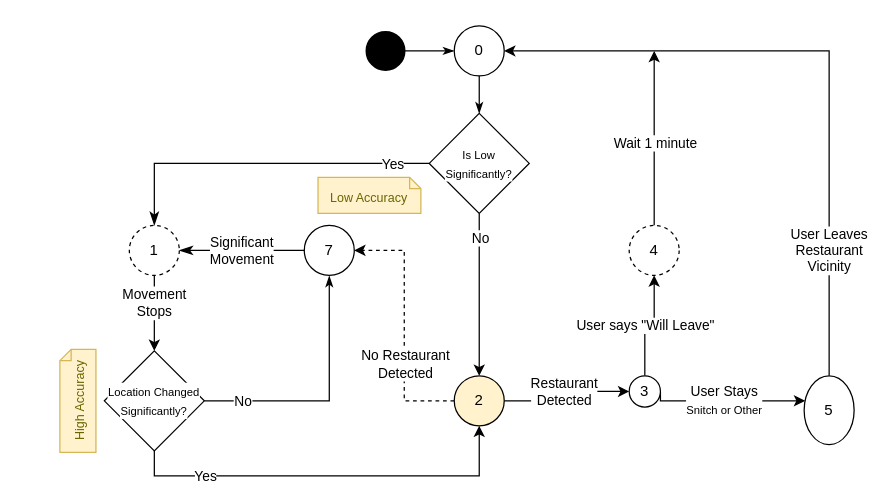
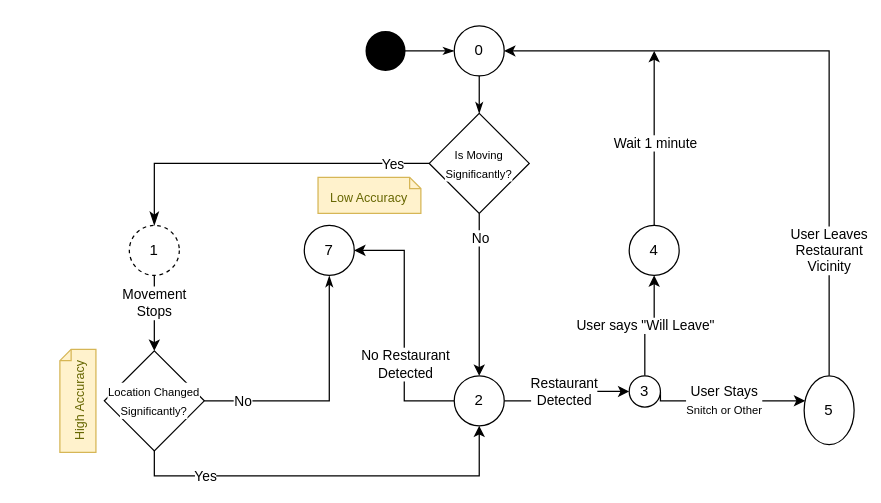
node "Is Low Significantly?": label "Is Low Significantly?" -> "Is Moving Significantly?"
edge "7" -> "1": removed, label "Significant Movement"
node "4": style dashed -> solid
edge "2" -> "7": style dashed -> solid
node "2": fillcolor #fff2cc -> #ffffff
